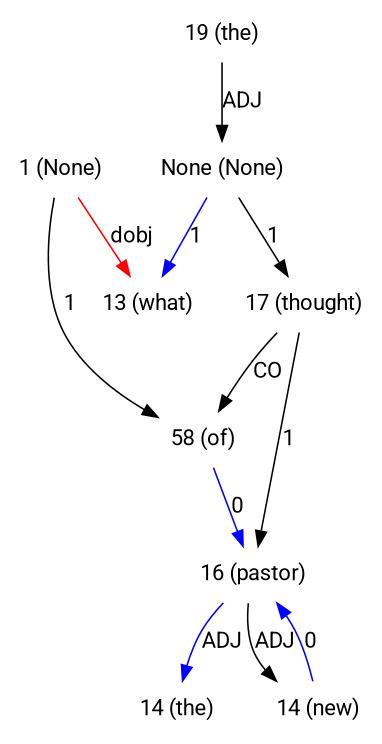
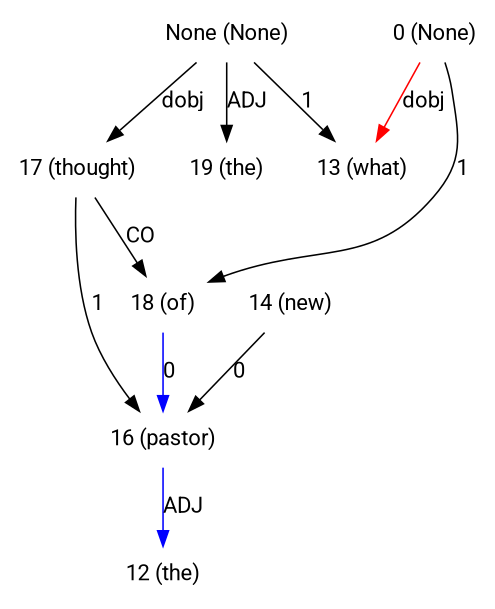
edge "19 (the)" -> "None (None)": reversed
node "1 (None)": label "1 (None)" -> "0 (None)"
edge "None (None)" -> "13 (what)": color blue -> black
edge "None (None)" -> "17 (thought)": label "1" -> "dobj"
node "58 (of)": label "58 (of)" -> "18 (of)"
edge "16 (pastor)" -> "14 (new)": removed, label "ADJ"
edge "14 (new)" -> "16 (pastor)": color blue -> black
node "14 (the)": label "14 (the)" -> "12 (the)"
